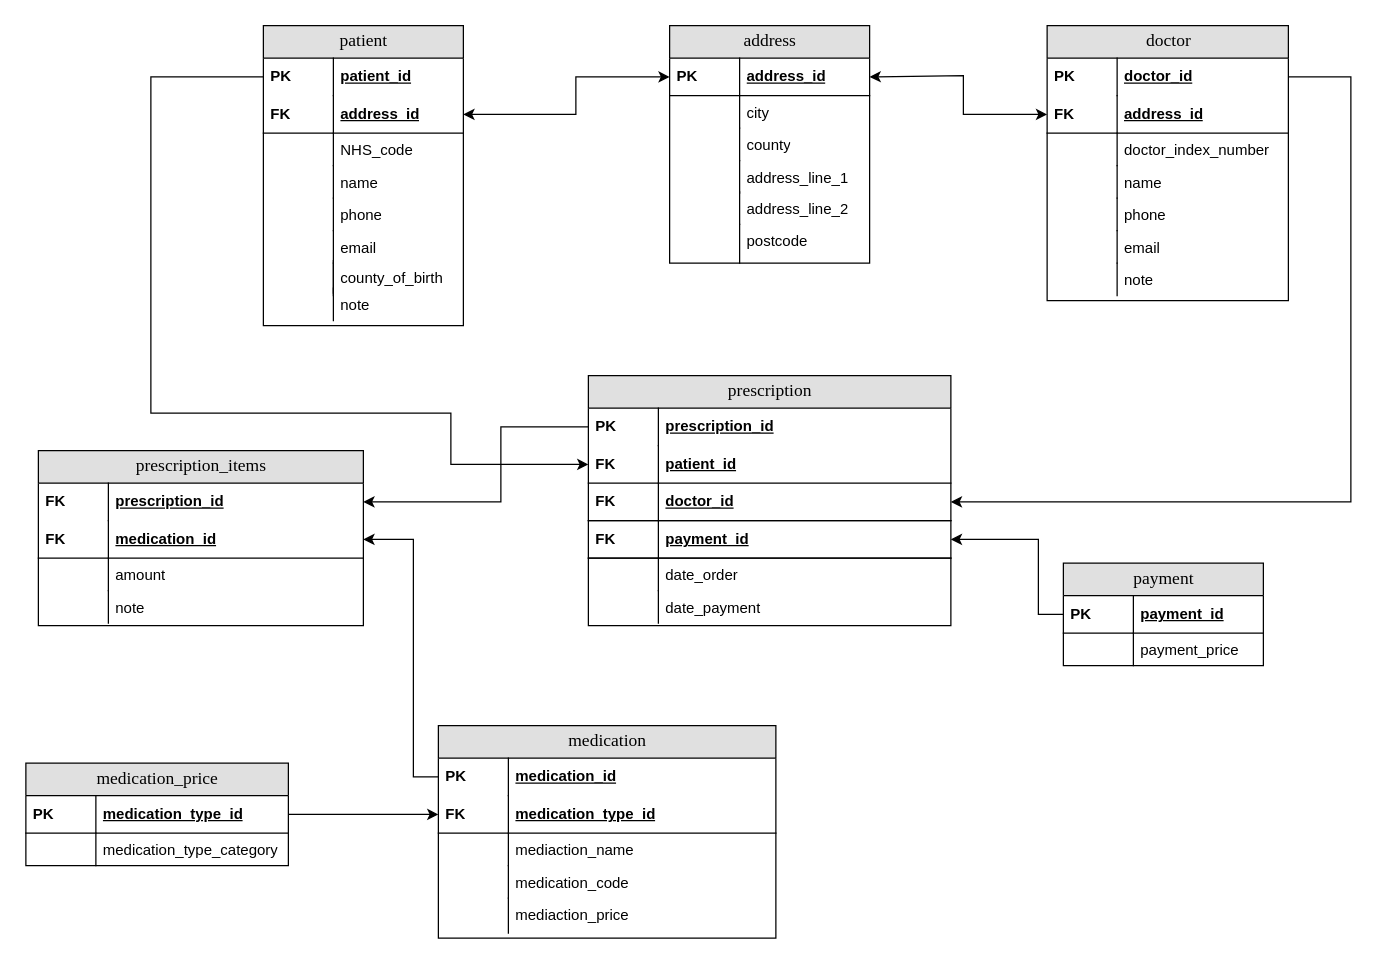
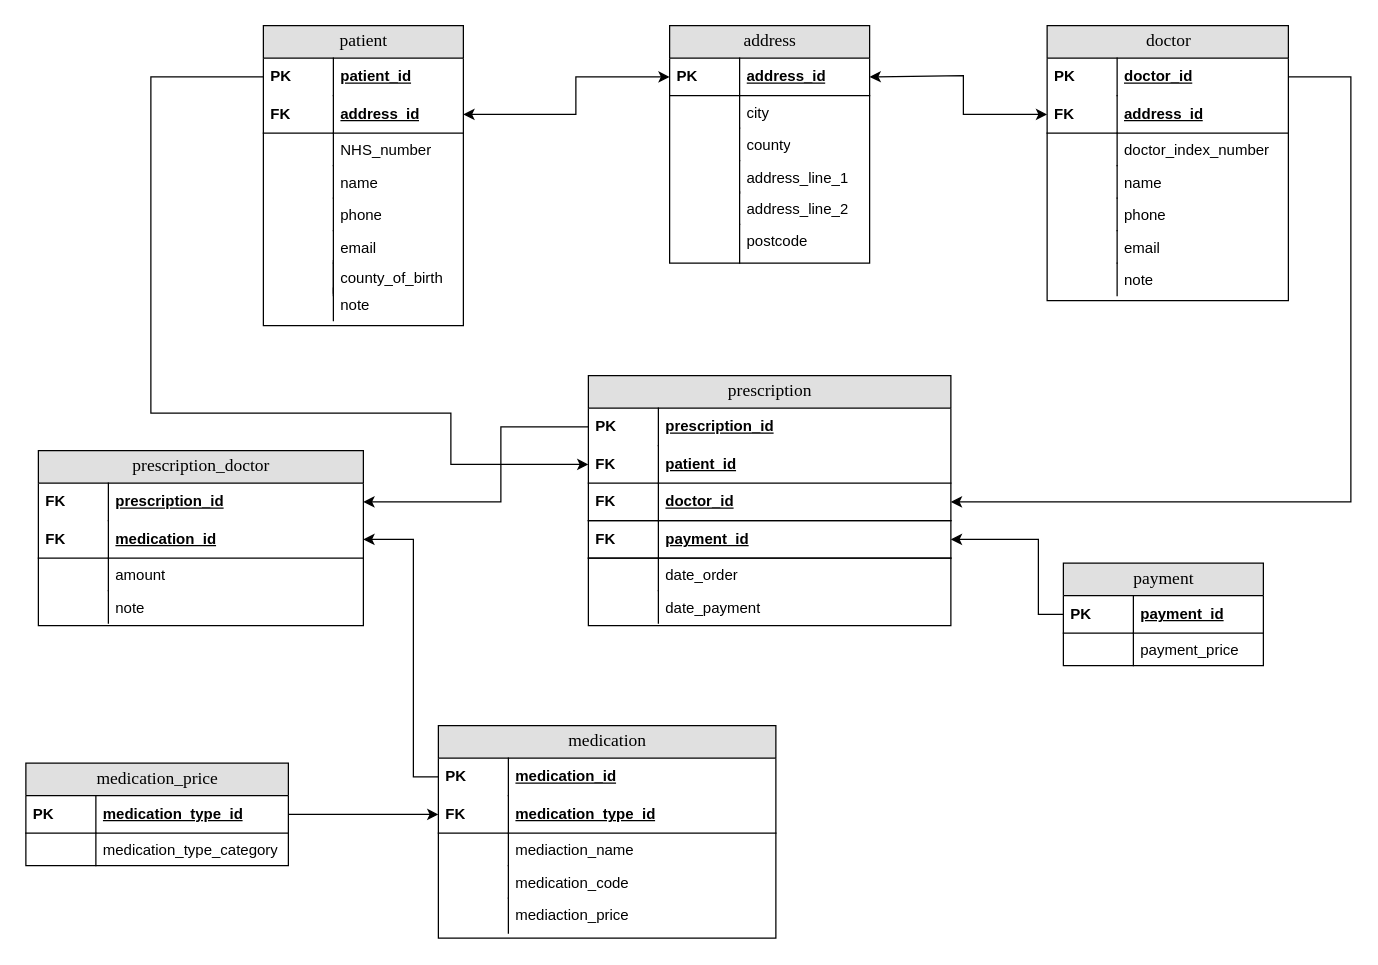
node "NHS_code": label "NHS_code" -> "NHS_number"
node "prescription_items": label "prescription_items" -> "prescription_doctor"
